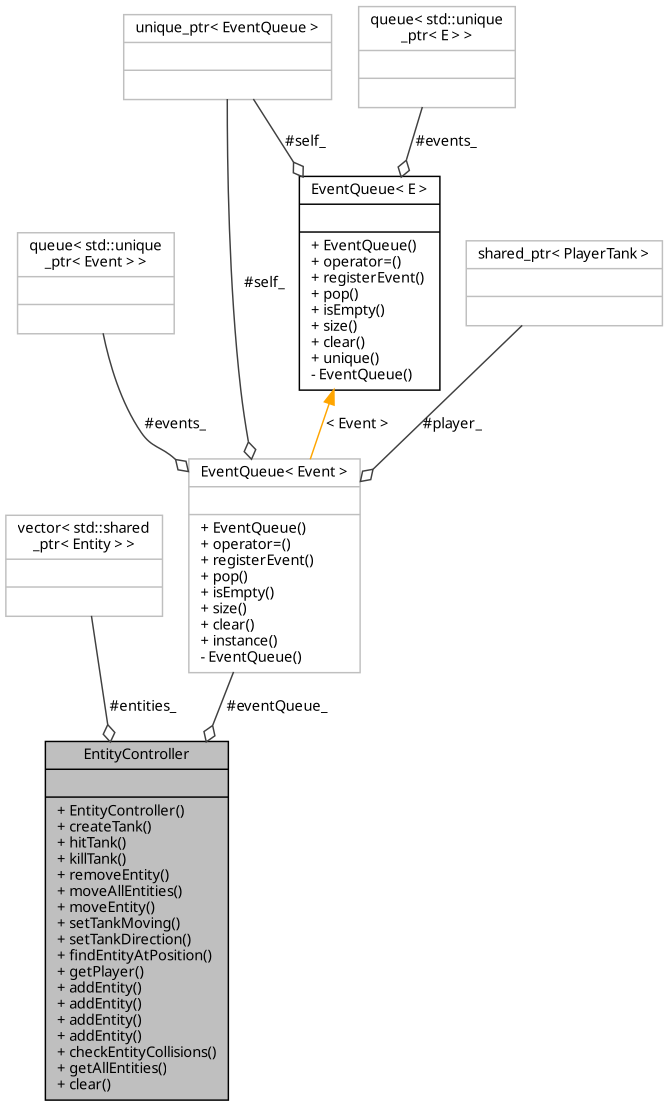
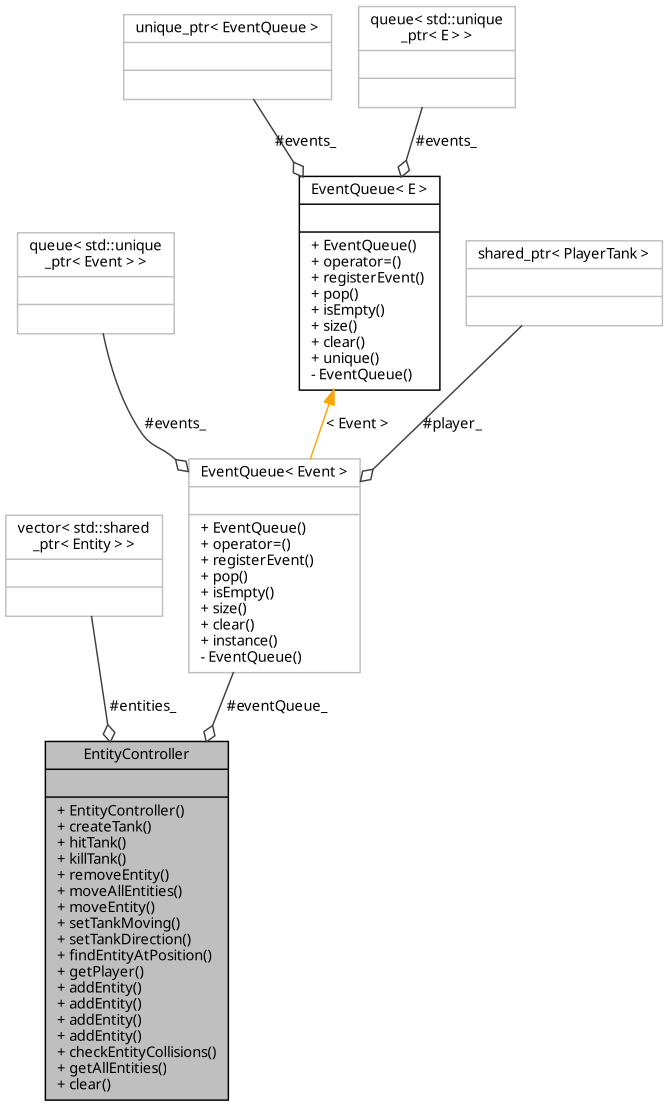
edge "unique_ptr< EventQueue >" -> "EventQueue< E >": label " #self_" -> " #events_"
edge "unique_ptr< EventQueue >" -> "EventQueue< Event >": removed, label "#self_"
